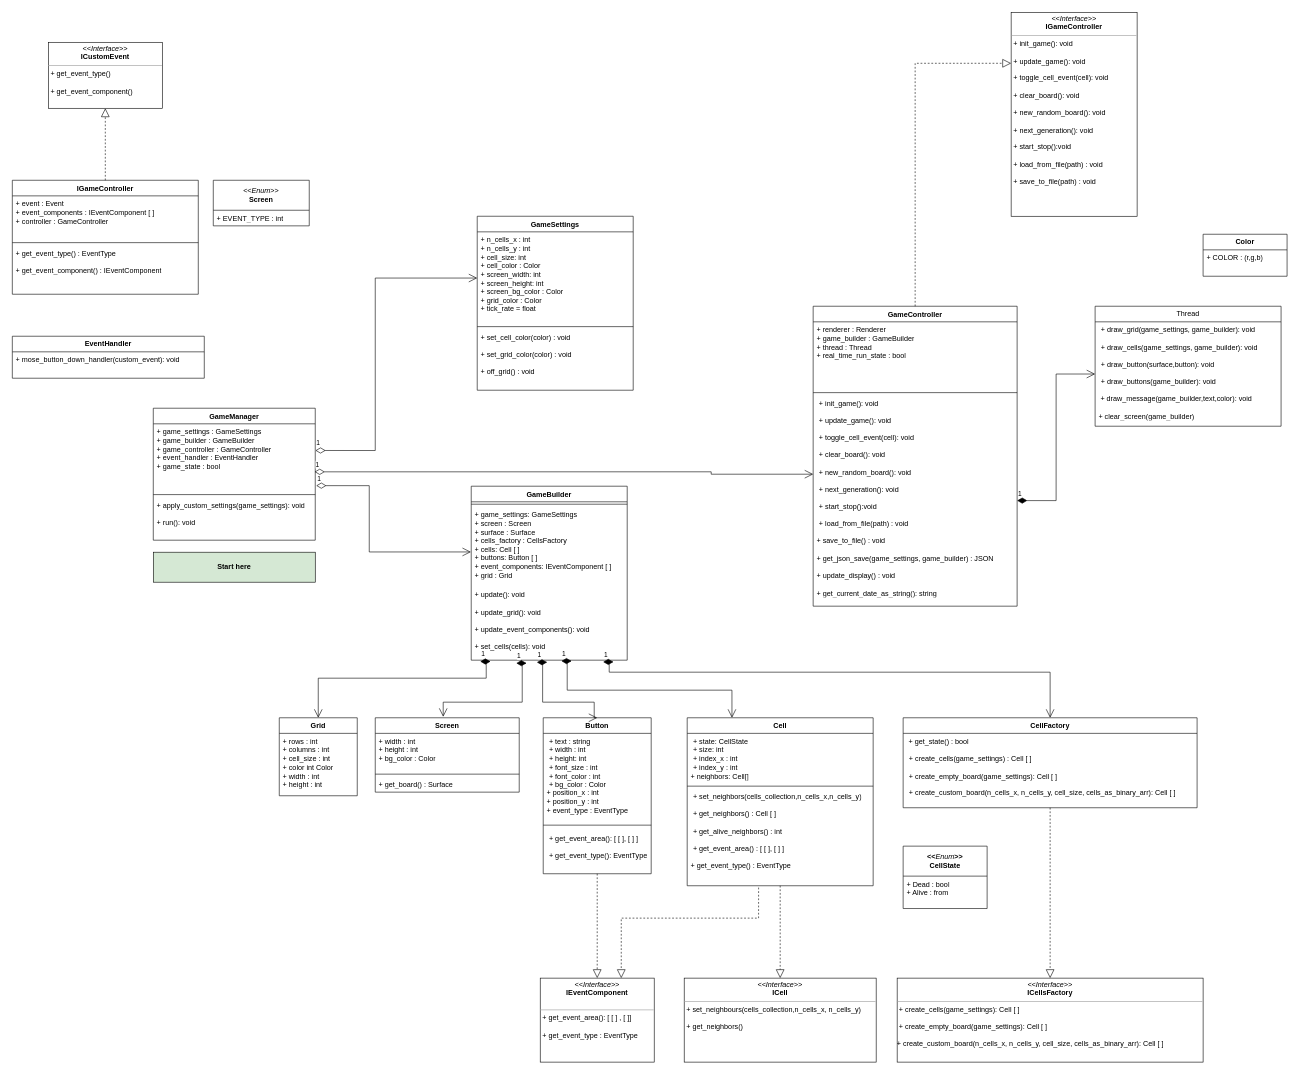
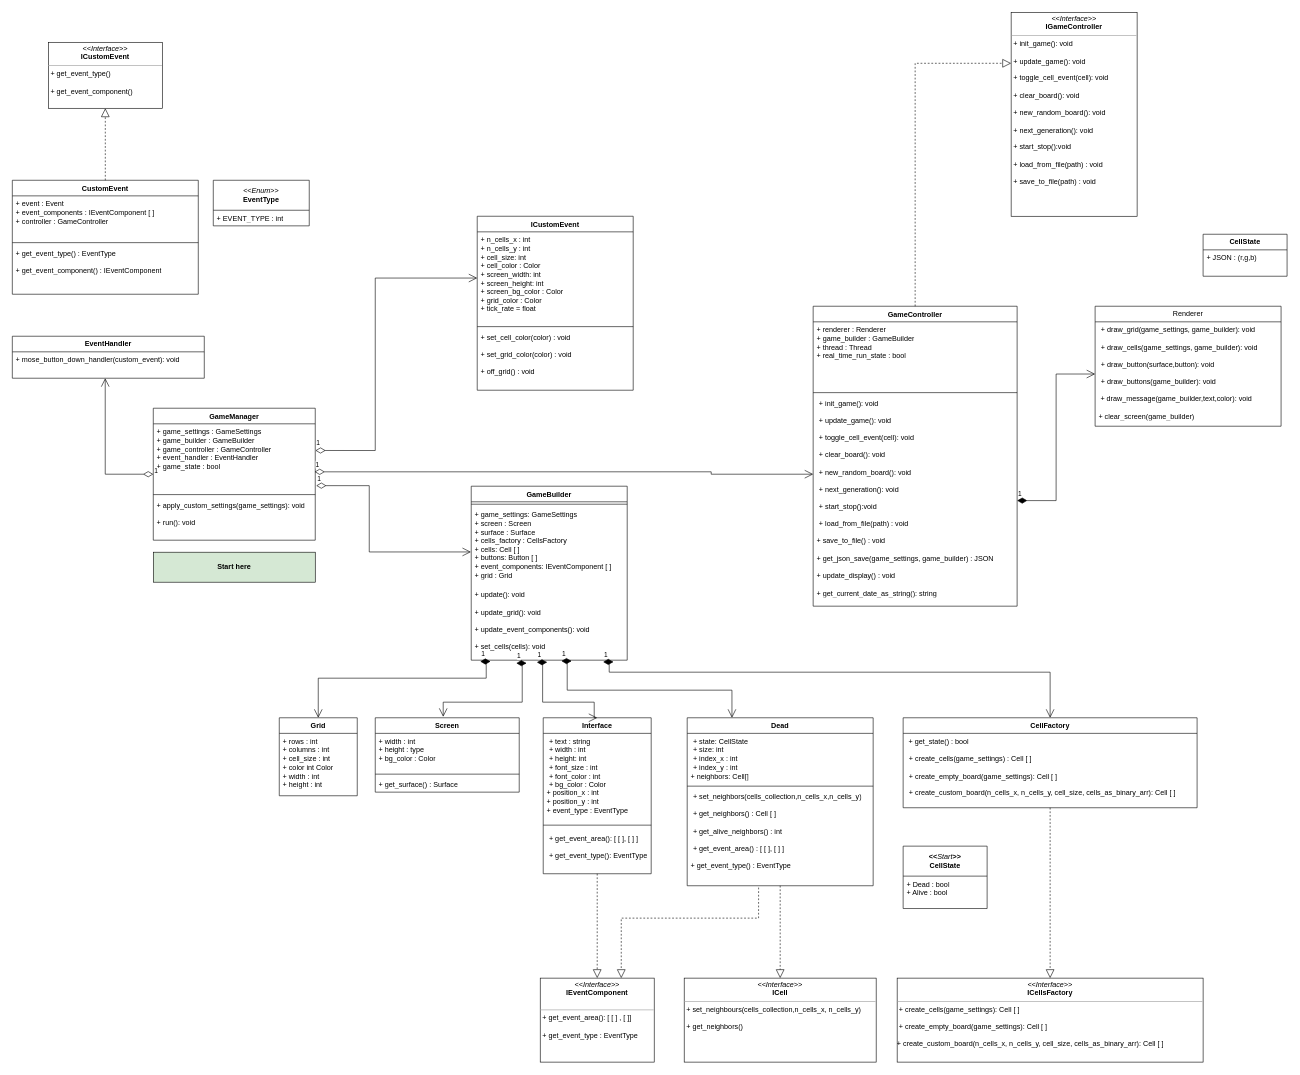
node "IGameController": label "IGameController" -> "CustomEvent"
node "<<Enum>> Screen": label "<<Enum>> Screen" -> "<<Enum>> EventType"
node "GameSettings": label "GameSettings" -> "ICustomEvent"
node "Color": label "Color" -> "CellState"
node "+ COLOR : (r,g,b)": label "+ COLOR : (r,g,b)" -> "+ JSON : (r,g,b)"
node "Thread": label "Thread" -> "Renderer"
edge "+ mose_button_down_handler(custom_event): void" -- "GameManager": added, label "1"
node "Button": label "Button" -> "Interface"
node "Cell": label "Cell" -> "Dead"
node "+ width : int + height : int + bg_color : Color": label "+ width : int + height : int + bg_color : Color" -> "+ width : int + height : type + bg_color : Color"
node "+ get_board() : Surface": label "+ get_board() : Surface" -> "+ get_surface() : Surface"
node "<<Enum>> CellState": label "<<Enum>> CellState" -> "<<Start>> CellState"
node "+ Dead : bool + Alive : from": label "+ Dead : bool + Alive : from" -> "+ Dead : bool + Alive : bool"
